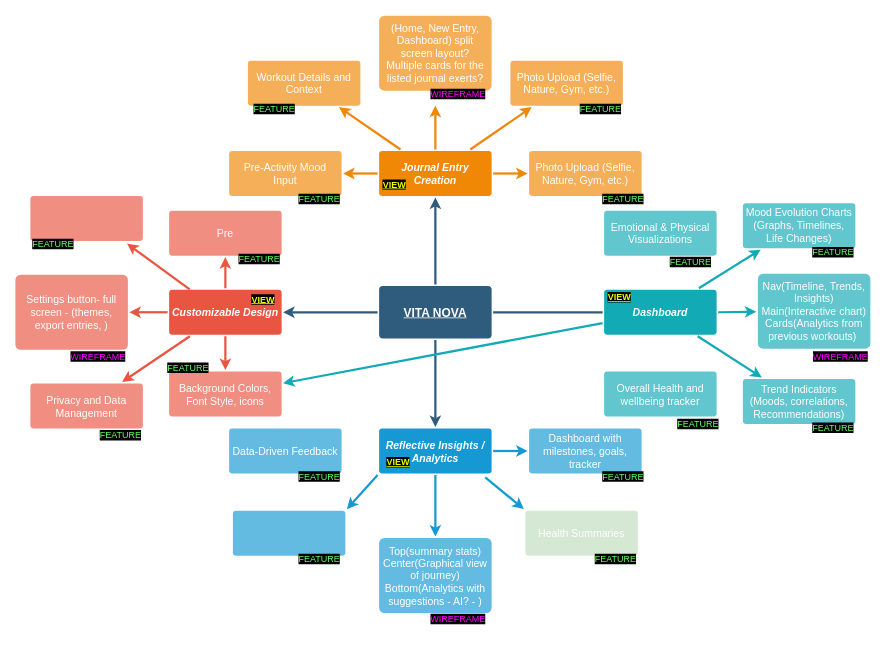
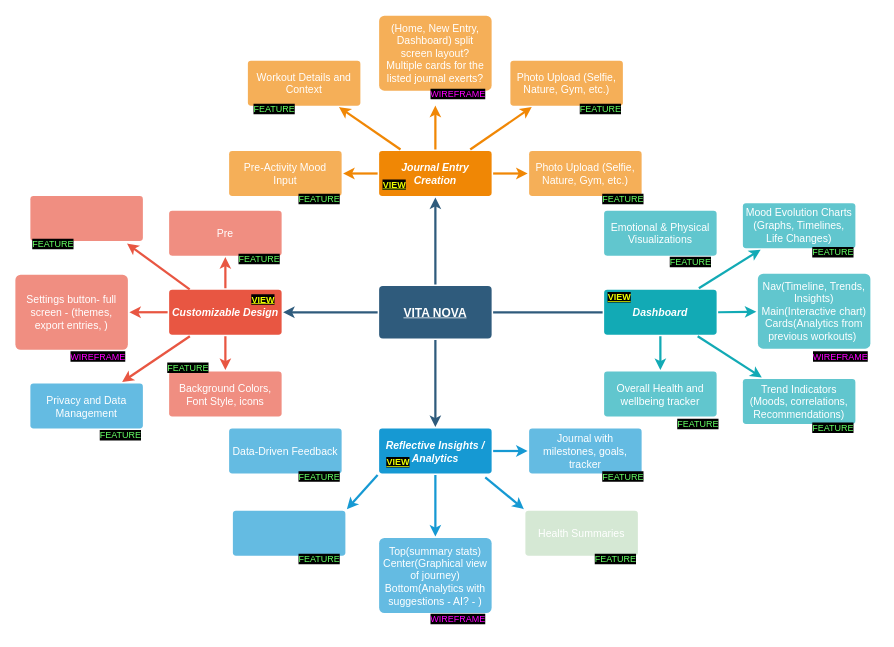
edge "Dashboard" -> "Background Colors, Font Style, icons": now "Dashboard" -> "Overall Health and wellbeing tracker"
node "Privacy and Data Management": fillcolor #f08e81 -> #64bbe2
node "Dashboard with milestones, goals, tracker": label "Dashboard with milestones, goals, tracker" -> "Journal with milestones, goals, tracker"
